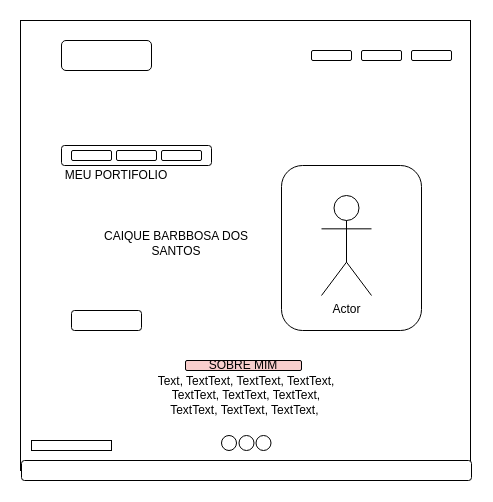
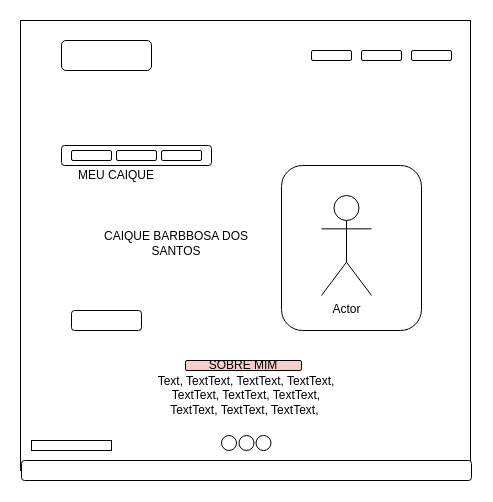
node "MEU PORTIFOLIO": label "MEU PORTIFOLIO" -> "MEU CAIQUE"
